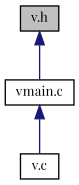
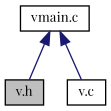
edge "vmain.c" -> "v.h": reversed
